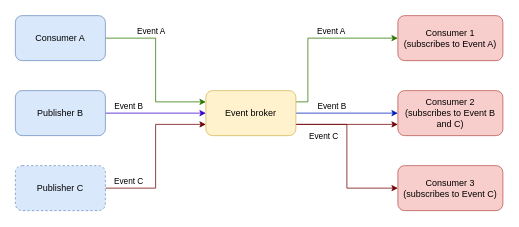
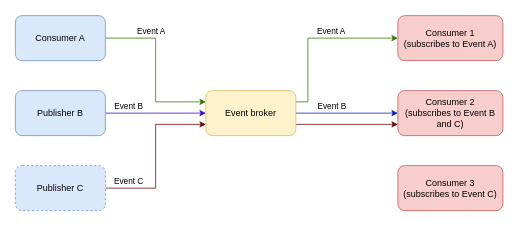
edge "Event broker" -> "Consumer 3 (subscribes to Event C)": removed, label "Event C"
